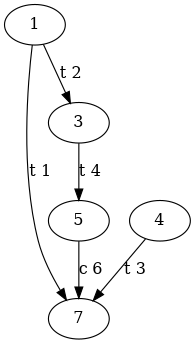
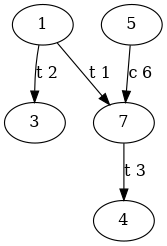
edge "3" -> "5": removed, label "t 4"
edge "4" -> "7": reversed
